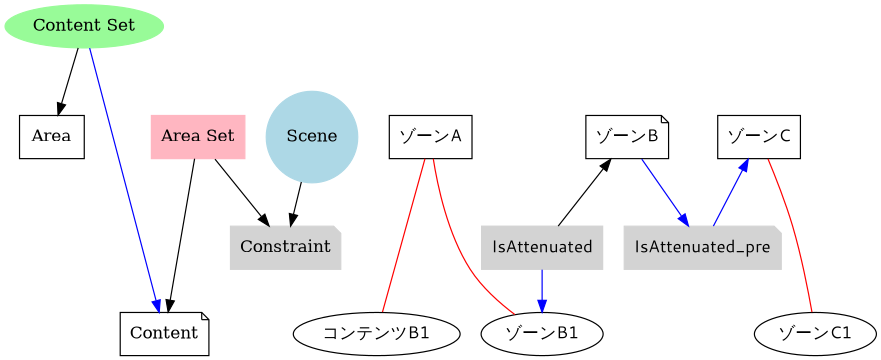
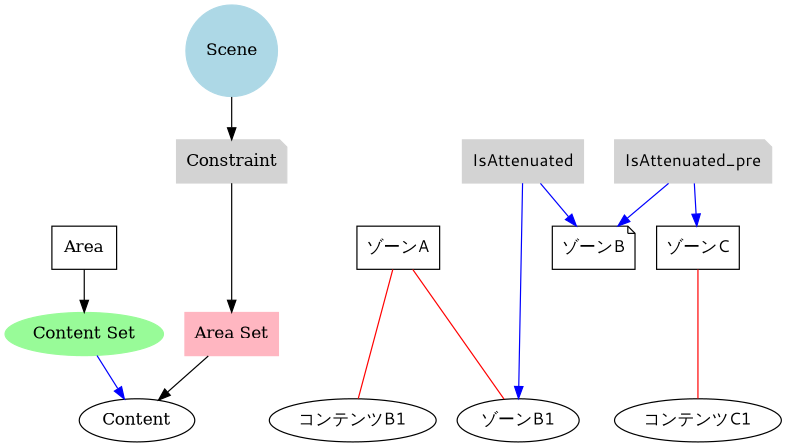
edge "Content Set" -> "Area": reversed
edge "Area Set" -> "Constraint": reversed
edge "ゾーンB" -> "IsAttenuated_pre": reversed
edge "IsAttenuated" -> "ゾーンB": color black -> blue
node "Content": shape note -> ellipse
node "ゾーンC1": label "ゾーンC1" -> "コンテンツC1"
